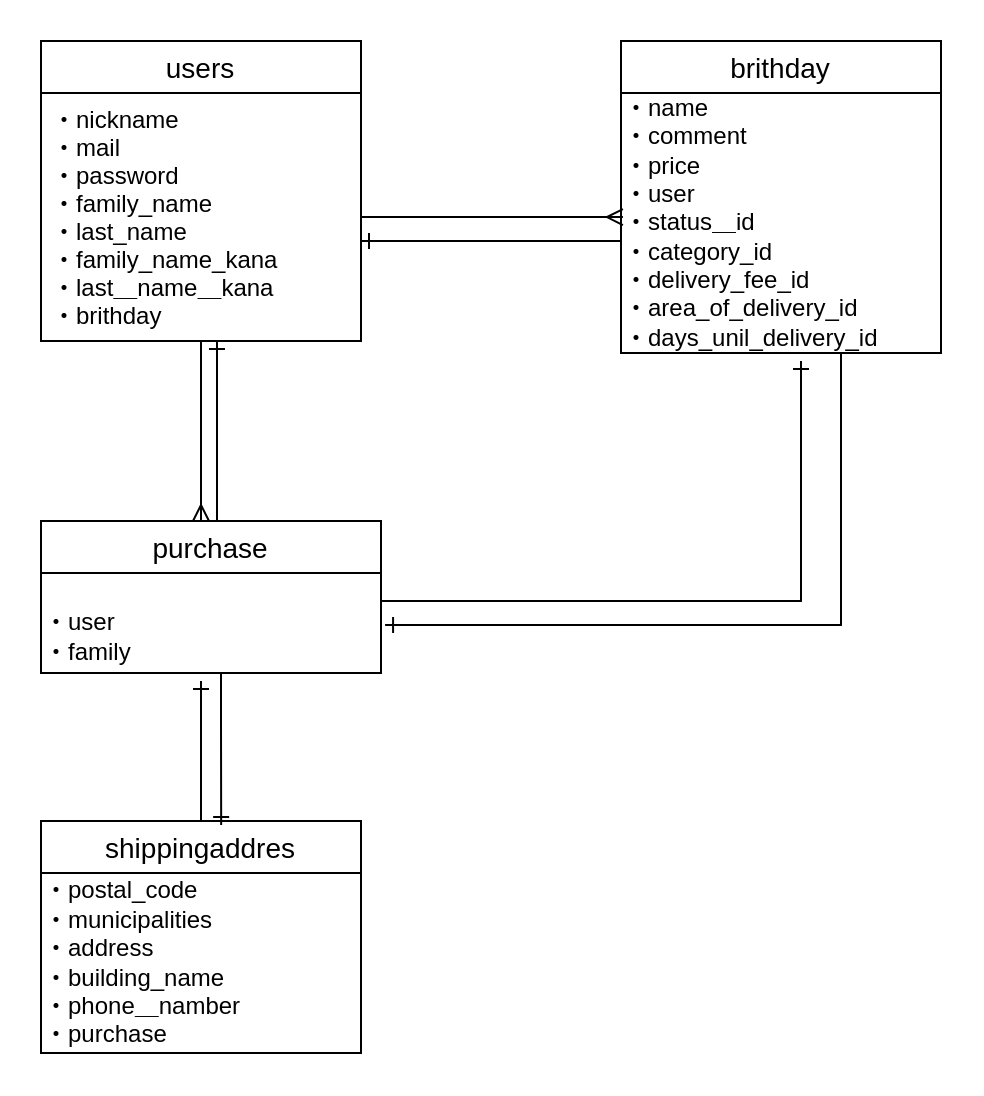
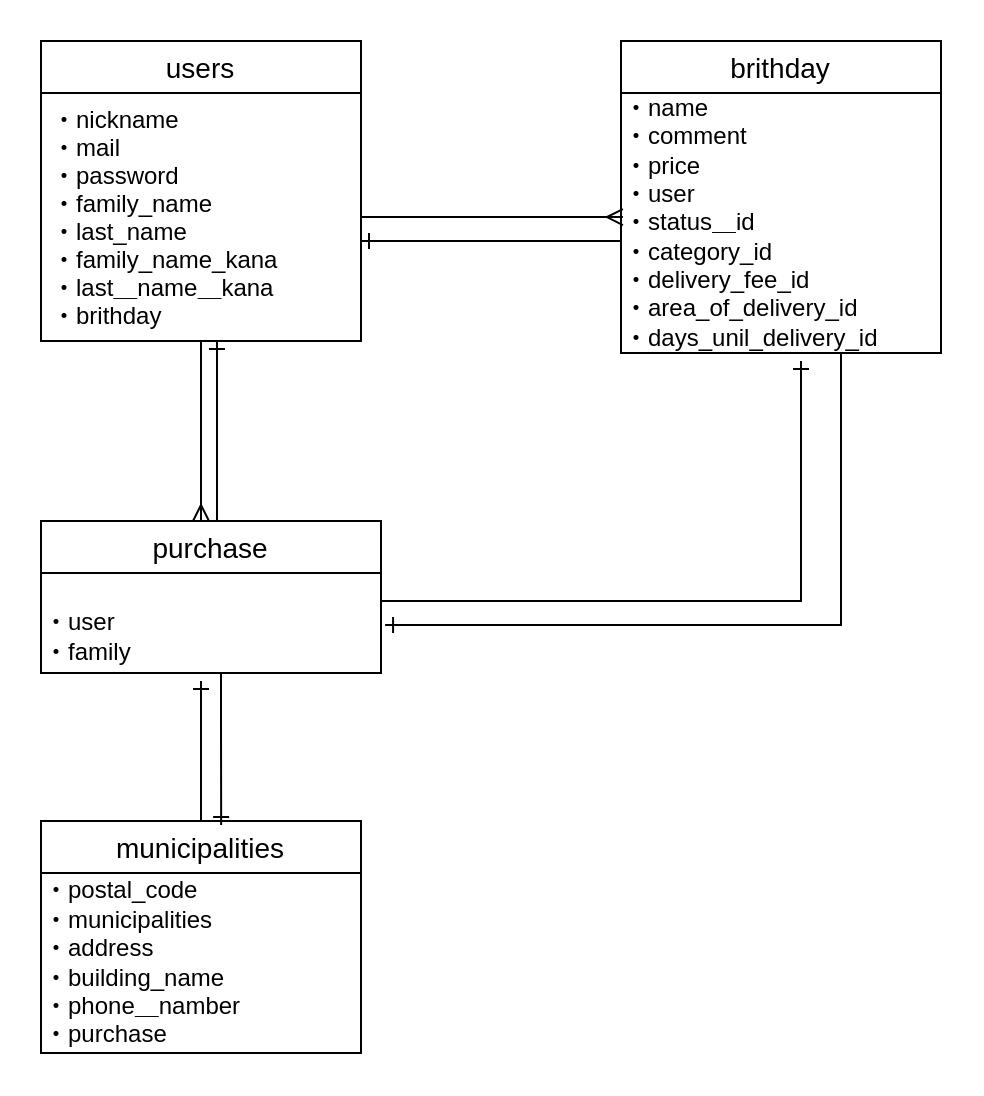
node "shippingaddres": label "shippingaddres" -> "municipalities"
